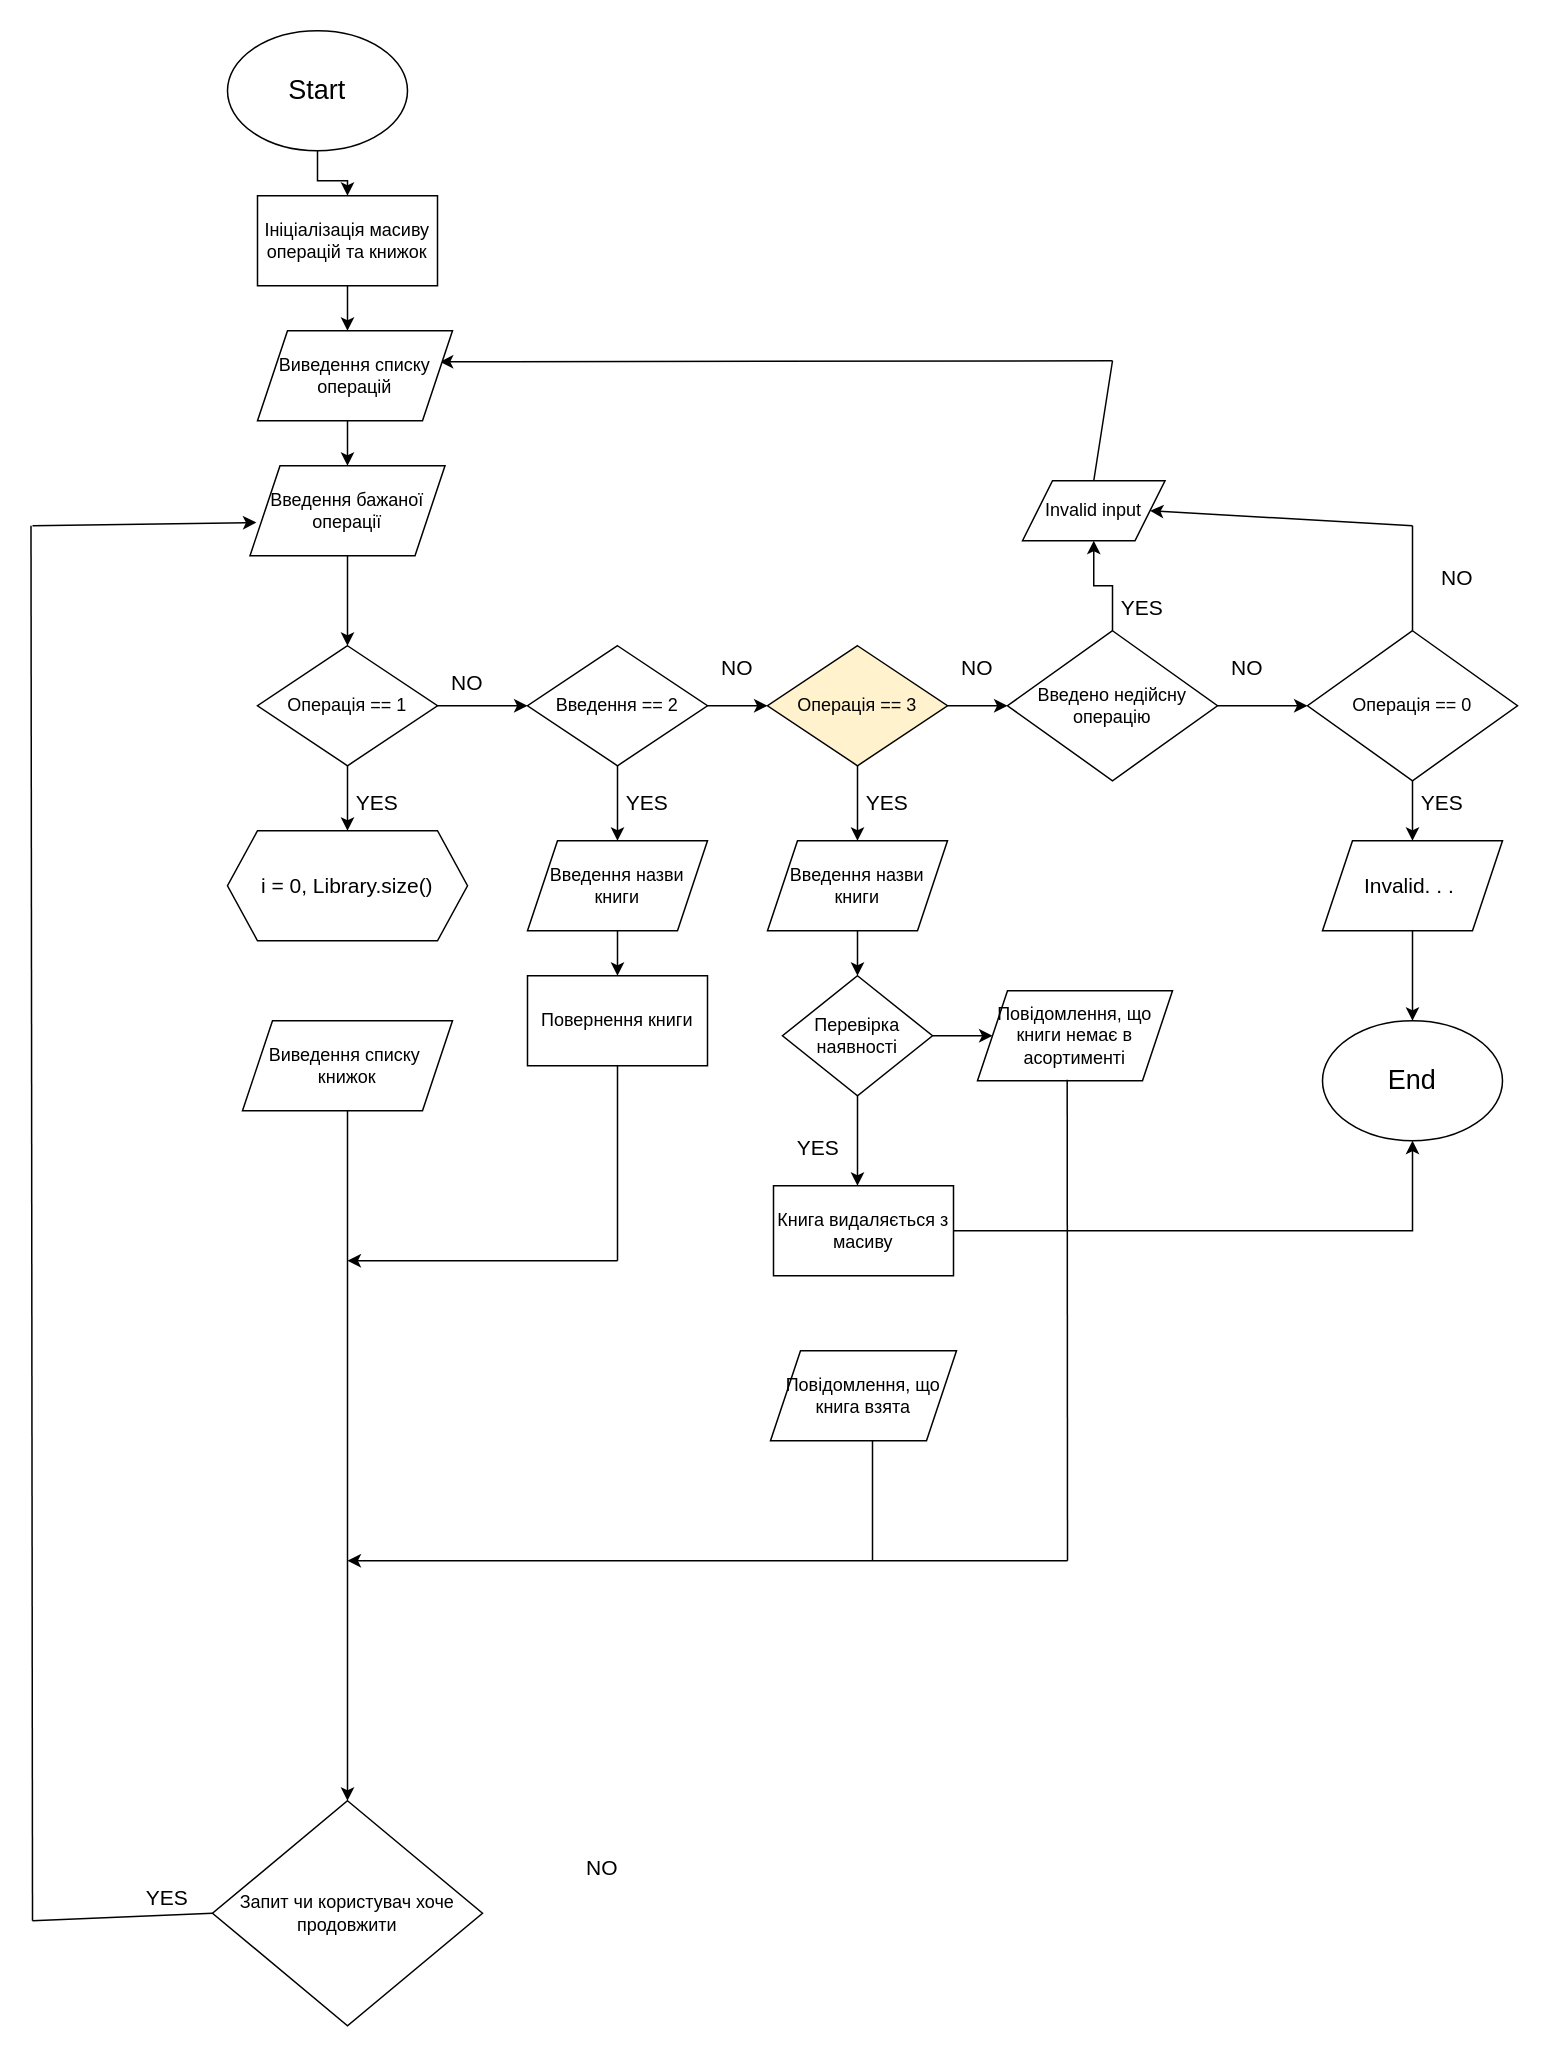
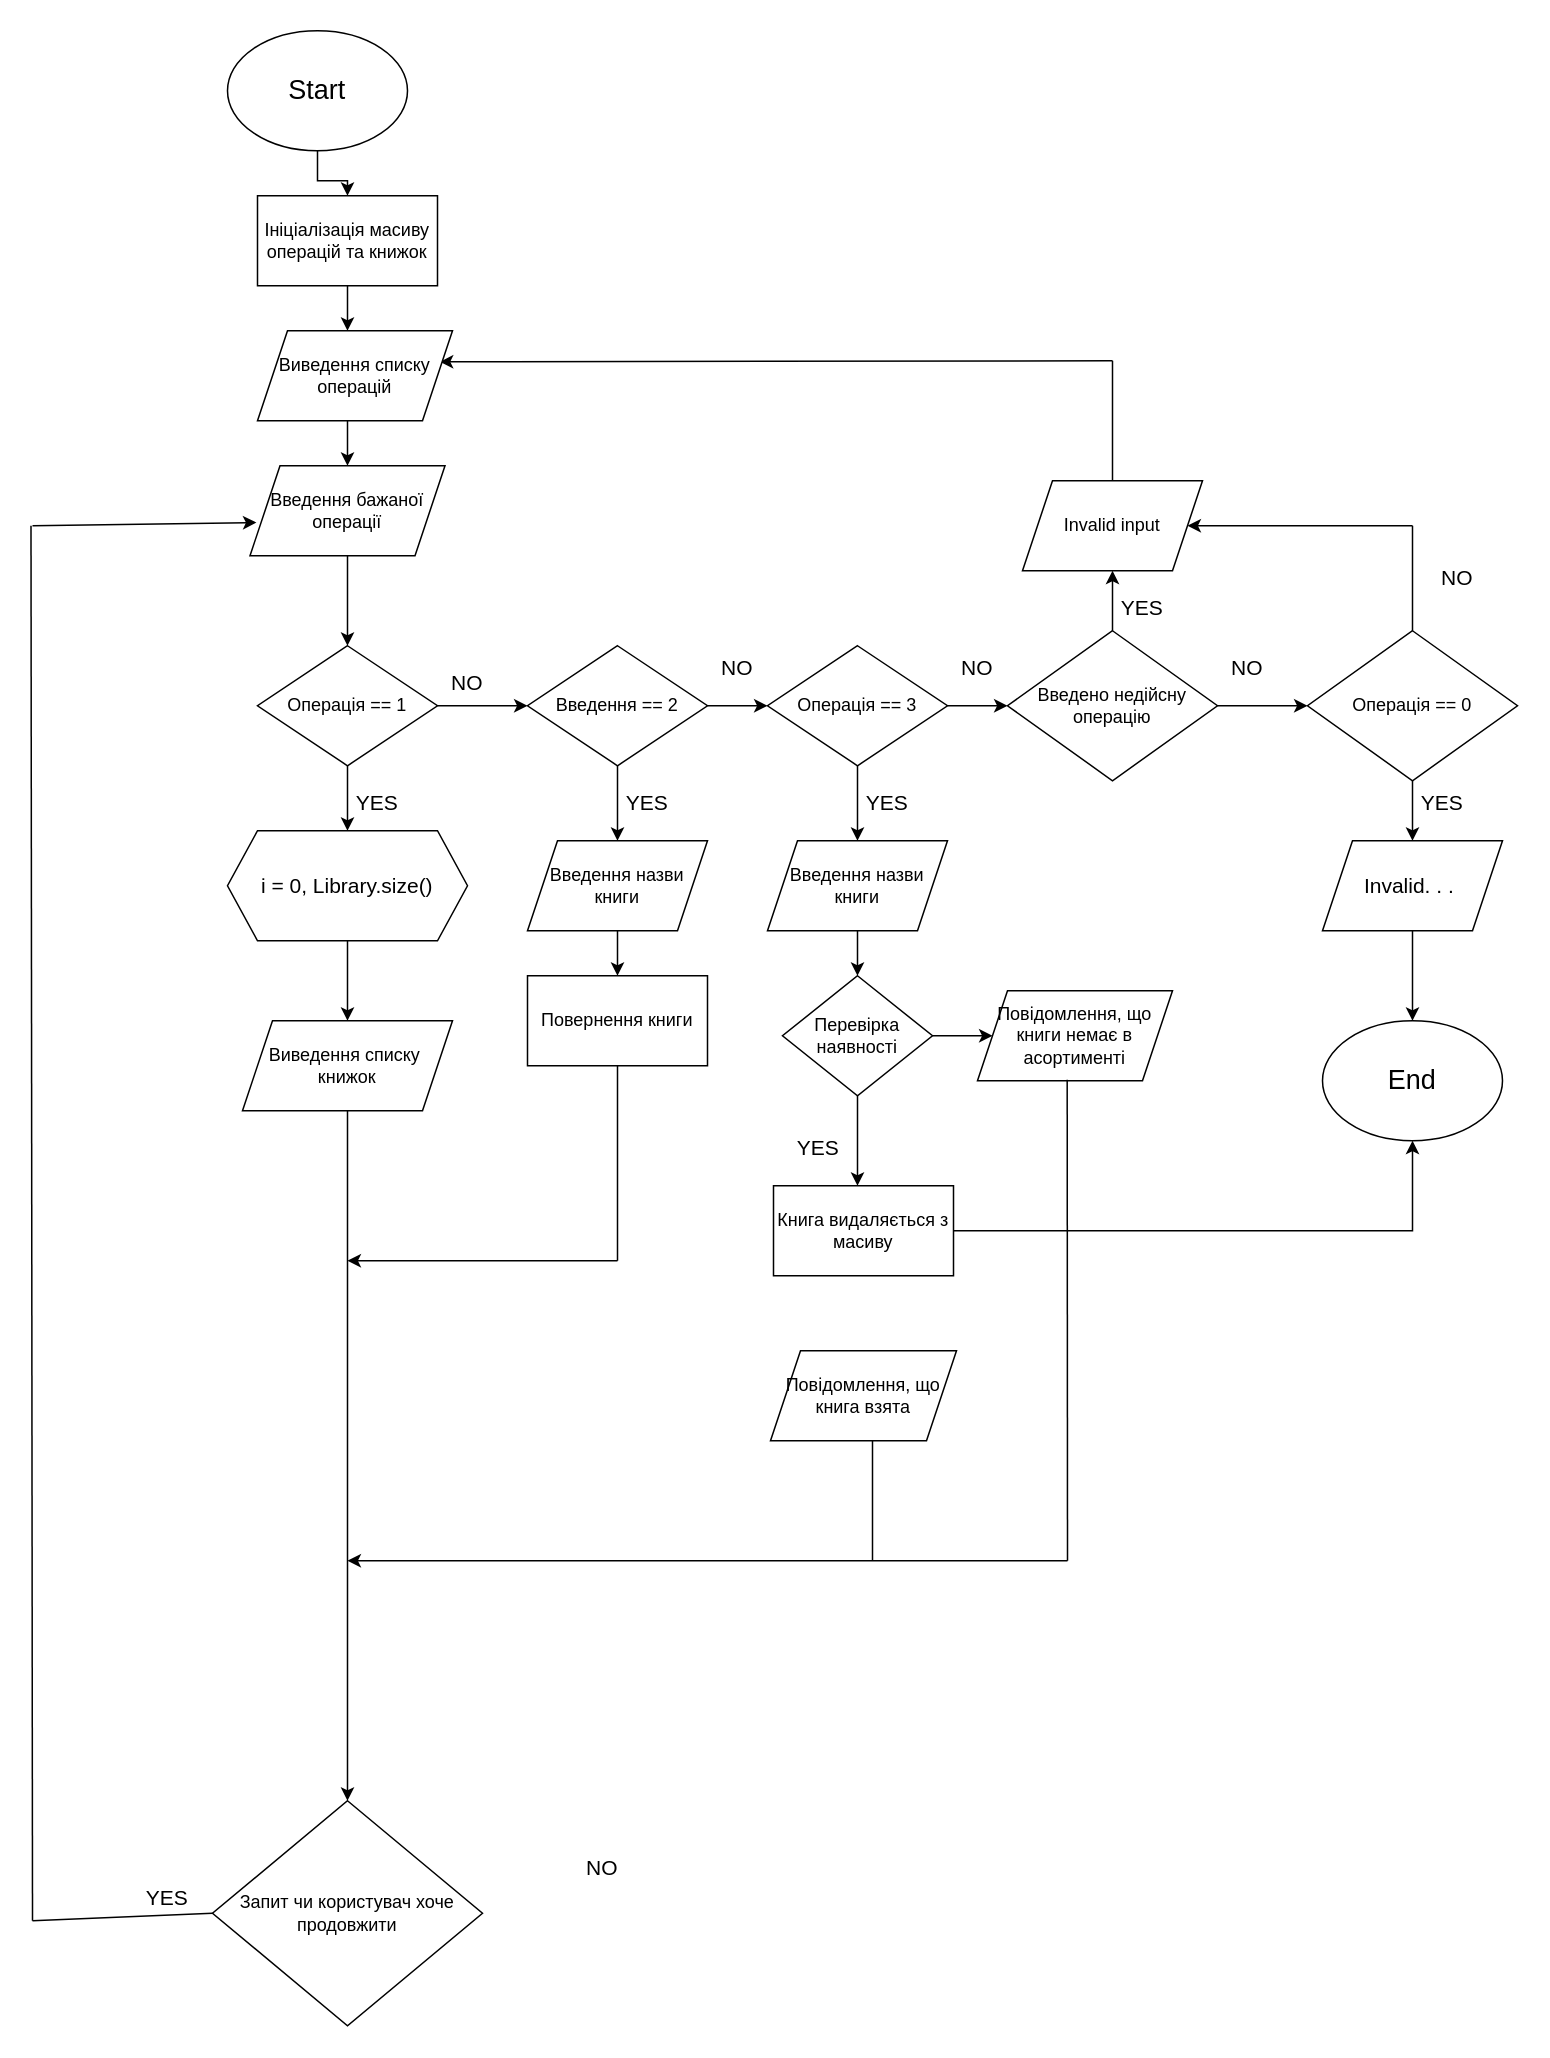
node "Invalid input": size 143x60 -> 180x90
node "Операція == 3": fillcolor #fff2cc -> #ffffff
edge "і = 0, Library.size()" -> "Виведення списку книжок": added
